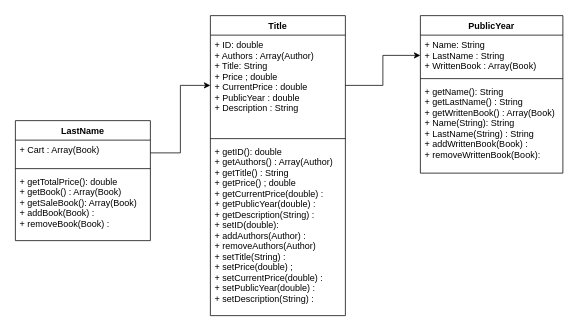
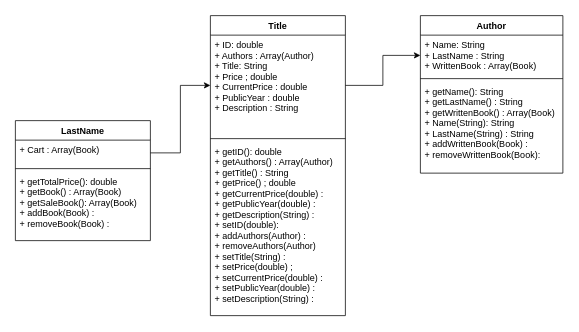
node "PublicYear": label "PublicYear" -> "Author"
